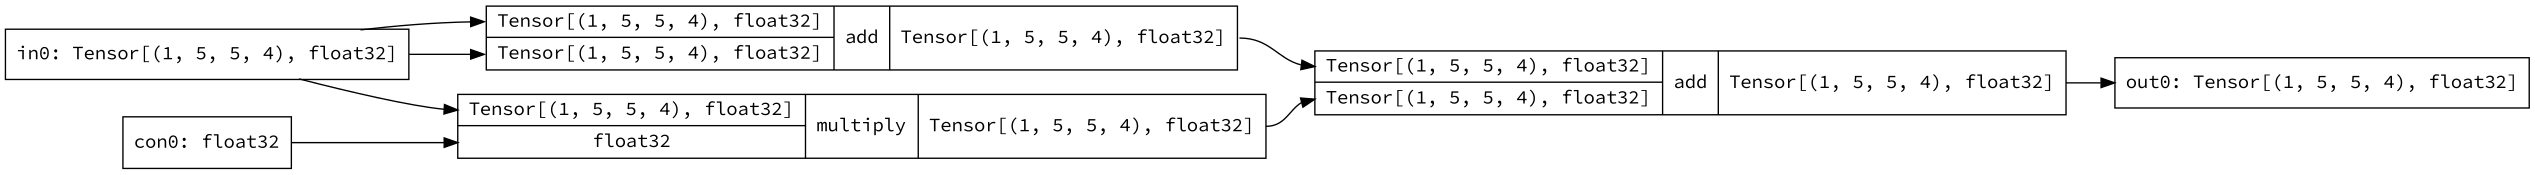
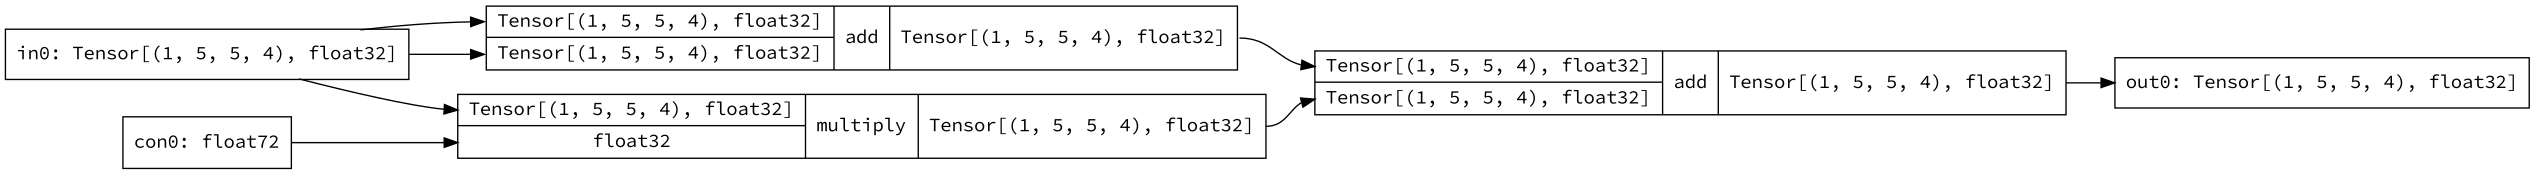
node "con0: float32": label "con0: float32" -> "con0: float72"
